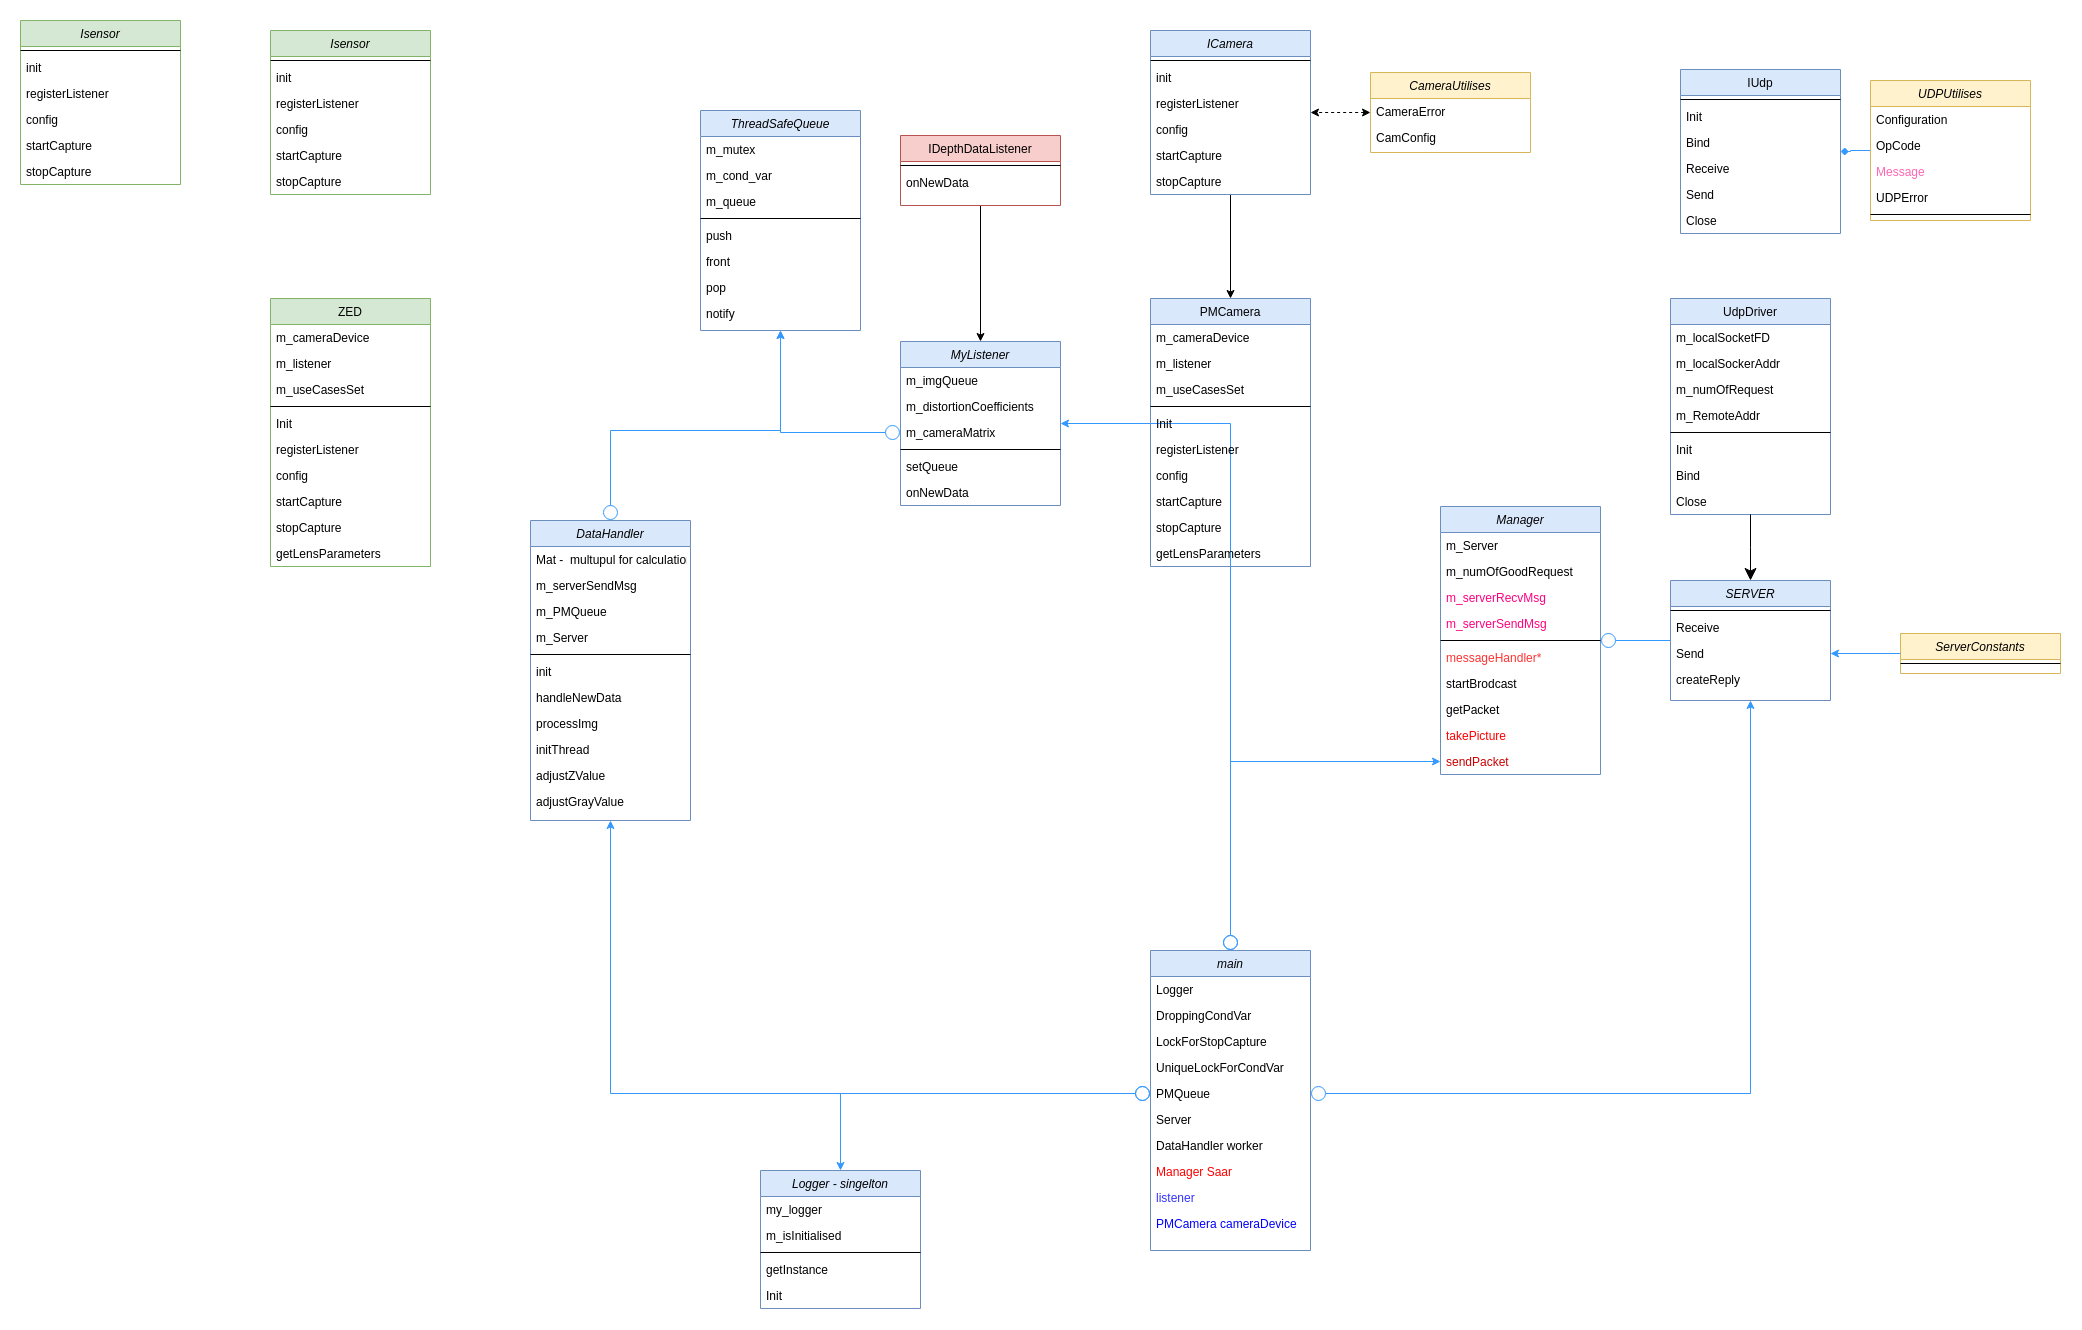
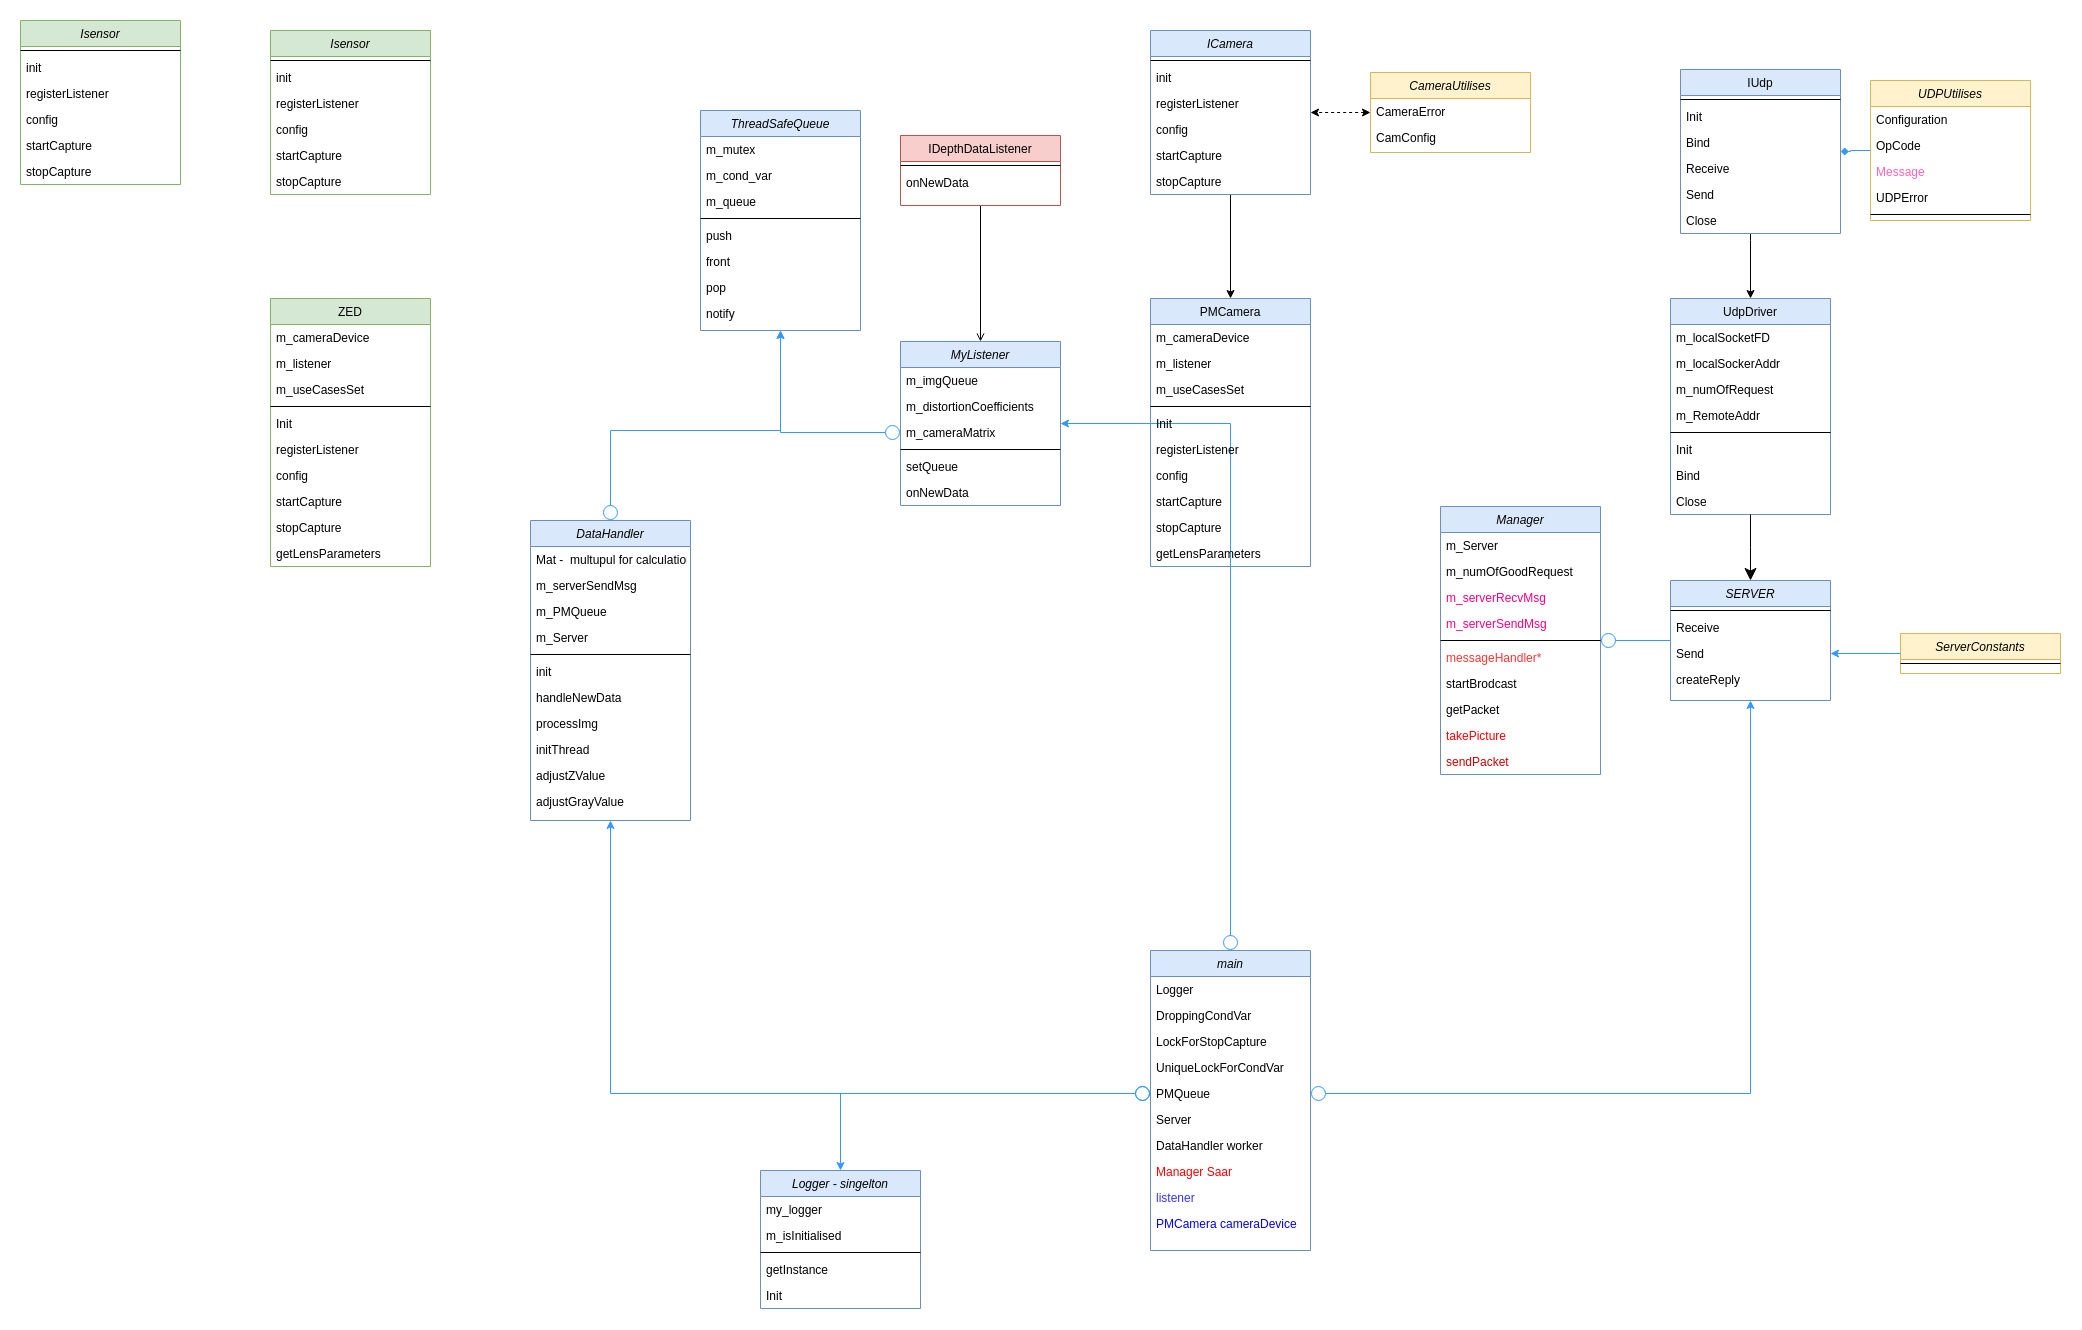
edge "IUdp" -> "UdpDriver": added
edge "IDepthDataListener" -> "MyListener": arrowhead classic -> open
edge "sendPacket" -- "main": removed
